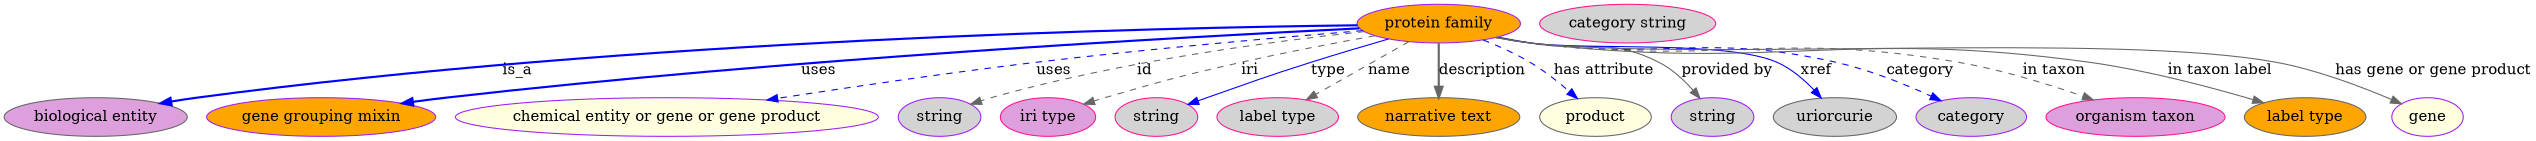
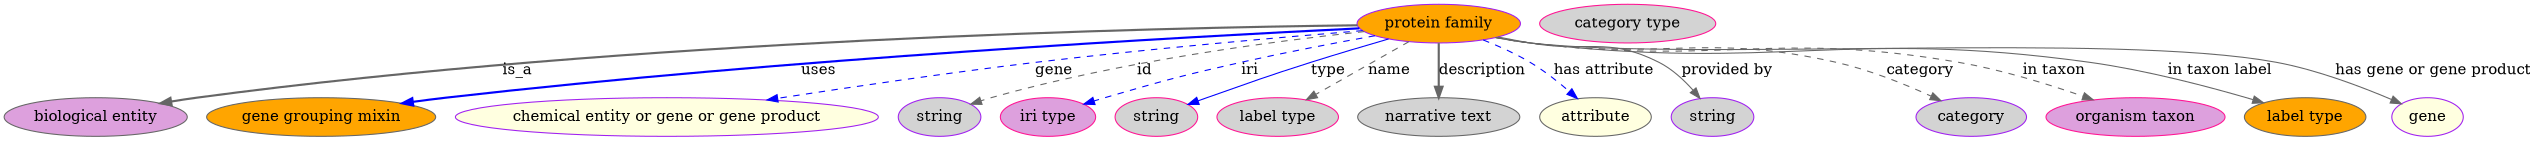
node "category string": label "category string" -> "category type"
edge "protein family" -> "biological entity": color blue -> gray40
edge "protein family" -> "category": color blue -> gray40
edge "protein family" -> "iri type": color gray40 -> blue
edge "protein family" -> "chemical entity or gene or gene product": label "uses" -> "gene"
node "gene grouping mixin": color purple -> gray40
node "narrative text": fillcolor orange -> lightgrey
node "product": label "product" -> "attribute"
node "uriorcurie": removed
